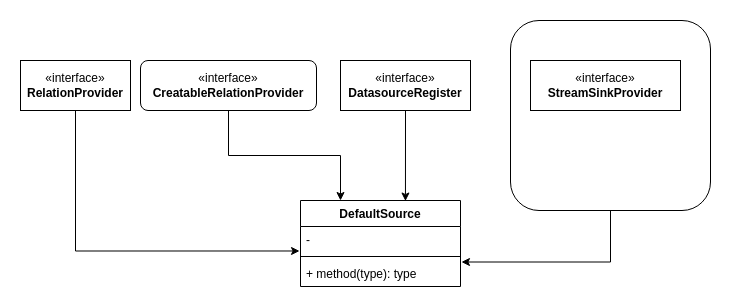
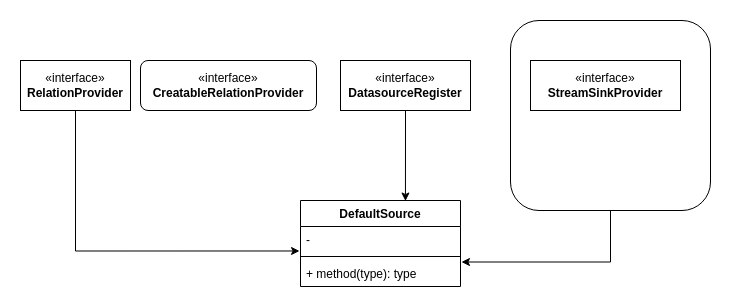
edge "«interface» CreatableRelationProvider" -> "DefaultSource": removed
